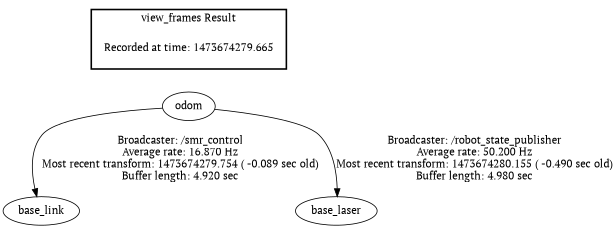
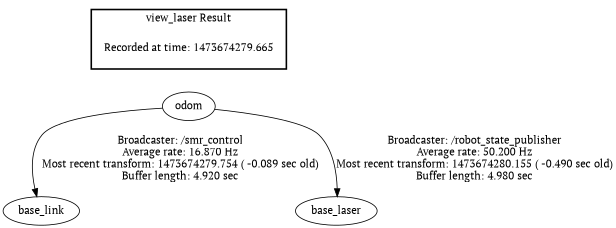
cluster "view_frames Result": label "view_frames Result" -> "view_laser Result"
